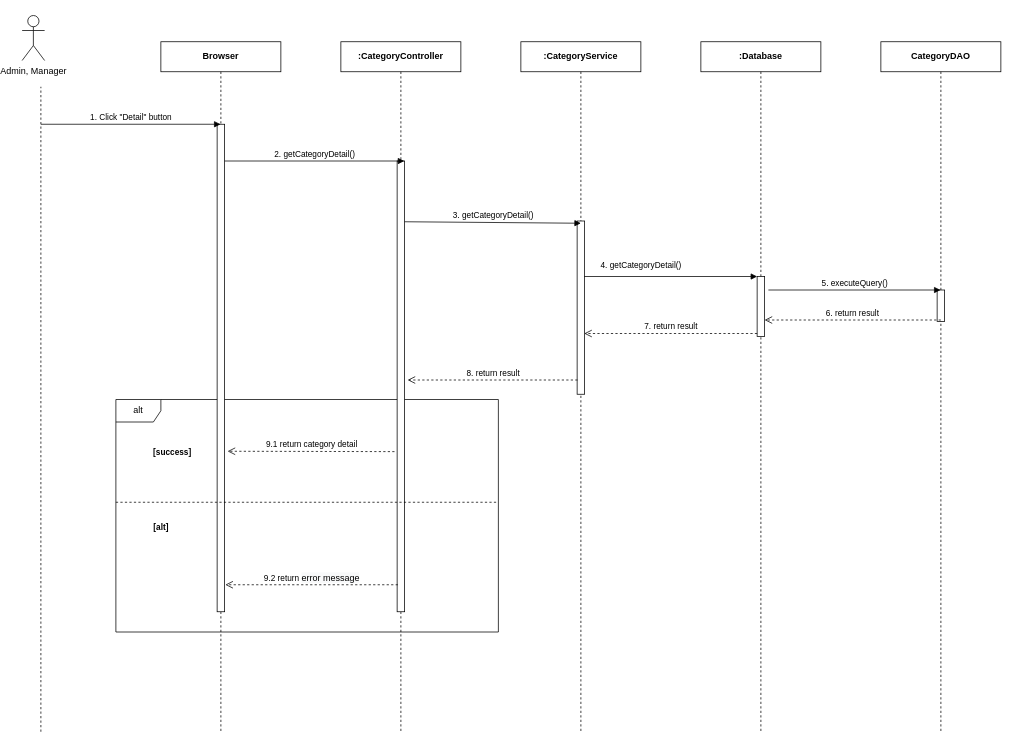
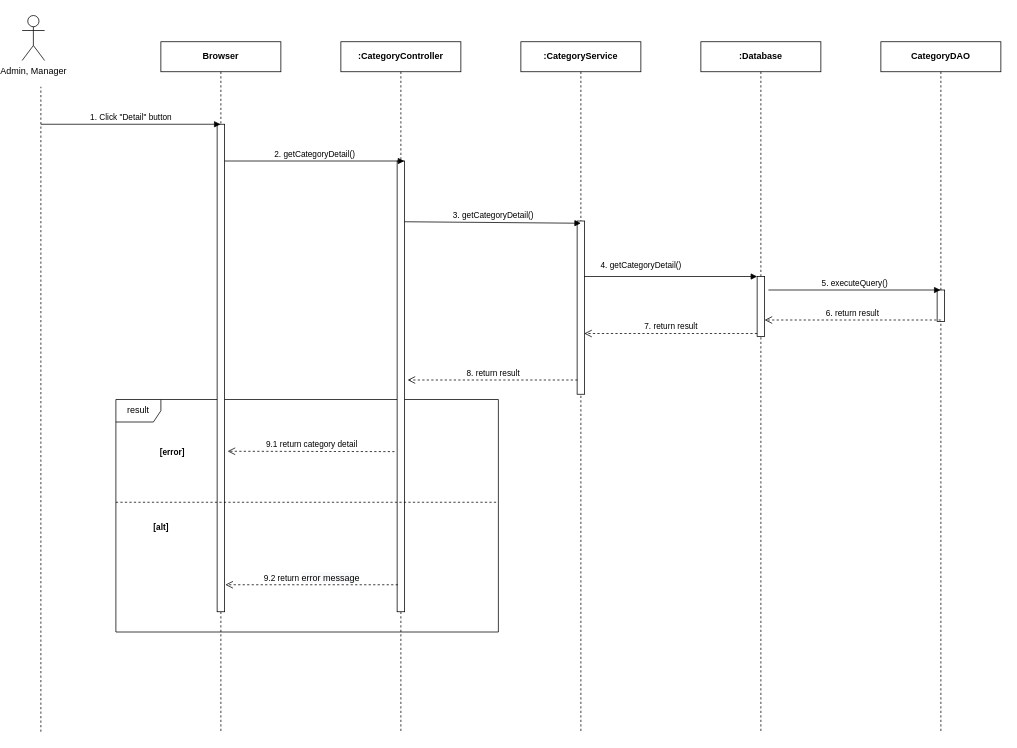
node "alt": label "alt" -> "result"
node "[success]": label "[success]" -> "[error]"
